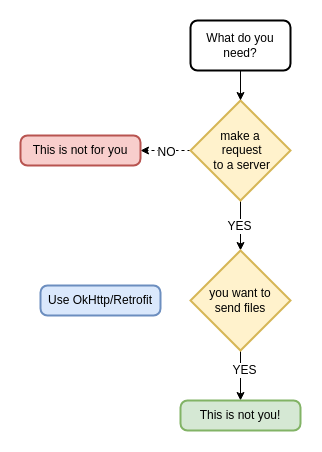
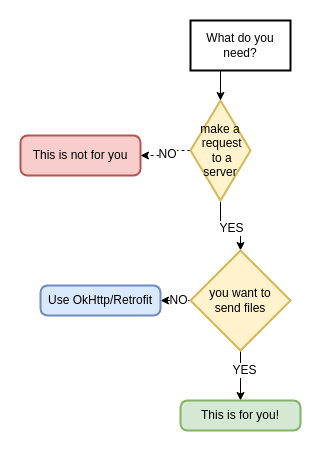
node "What do you need?": shape rounded rectangle -> rectangle
node "This is not for you": size 120x30 -> 120x40
node "make a request to a server": size 100x100 -> 60x100
edge "you want to send files" -> "Use OkHttp/Retrofit": added, label "NO"
node "This is not you!": label "This is not you!" -> "This is for you!"
